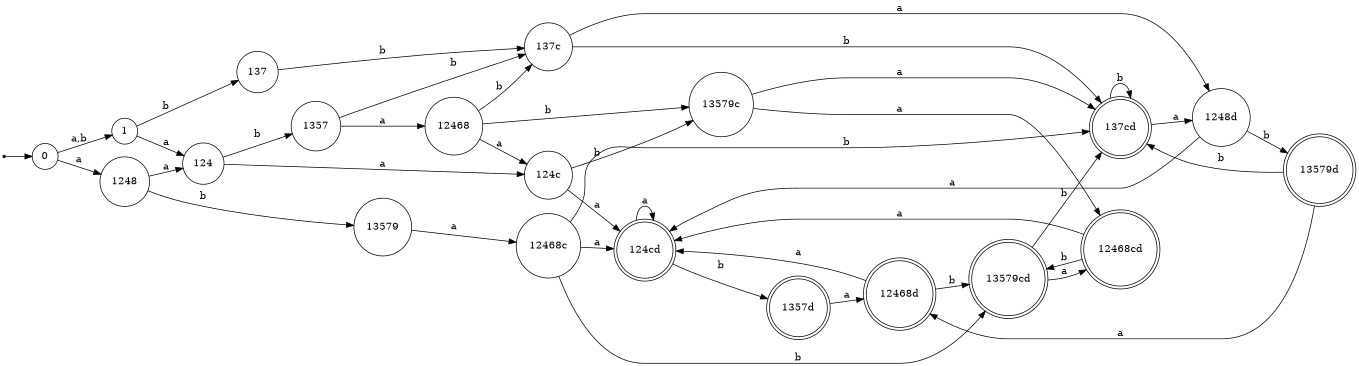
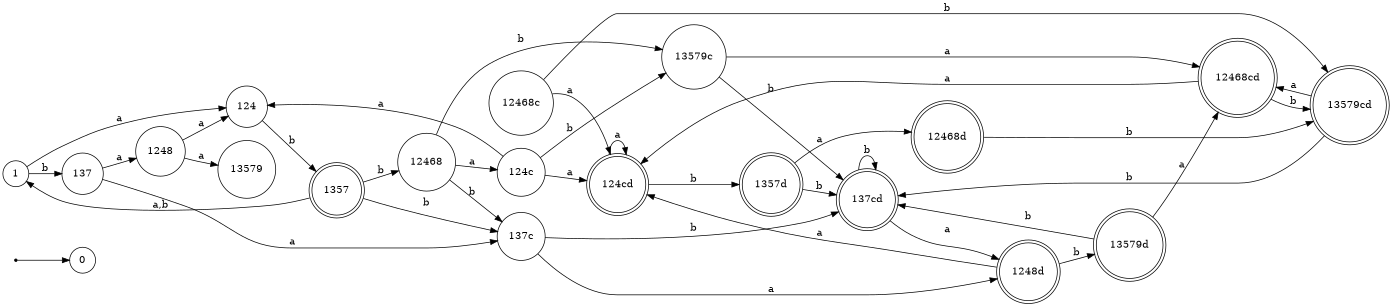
edge "137" -> "137c": label "b" -> "a"
edge "13579c" -> "137cd": label "a" -> "b"
node "1248d": shape circle -> doublecircle
edge "1357" -> "12468": label "a" -> "b"
node "1357": shape circle -> doublecircle
edge "0" -> "1": now "1357" -> "1"
edge "12468c" -> "137cd": now "1357d" -> "137cd"
edge "0" -> "1248": now "137" -> "1248"
edge "124" -> "124c": reversed
edge "1248" -> "13579": label "b" -> "a"
edge "13579" -> "12468c": removed, label "a"
edge "12468d" -> "124cd": removed, label "a"
edge "13579d" -> "12468d": now "13579d" -> "12468cd"
